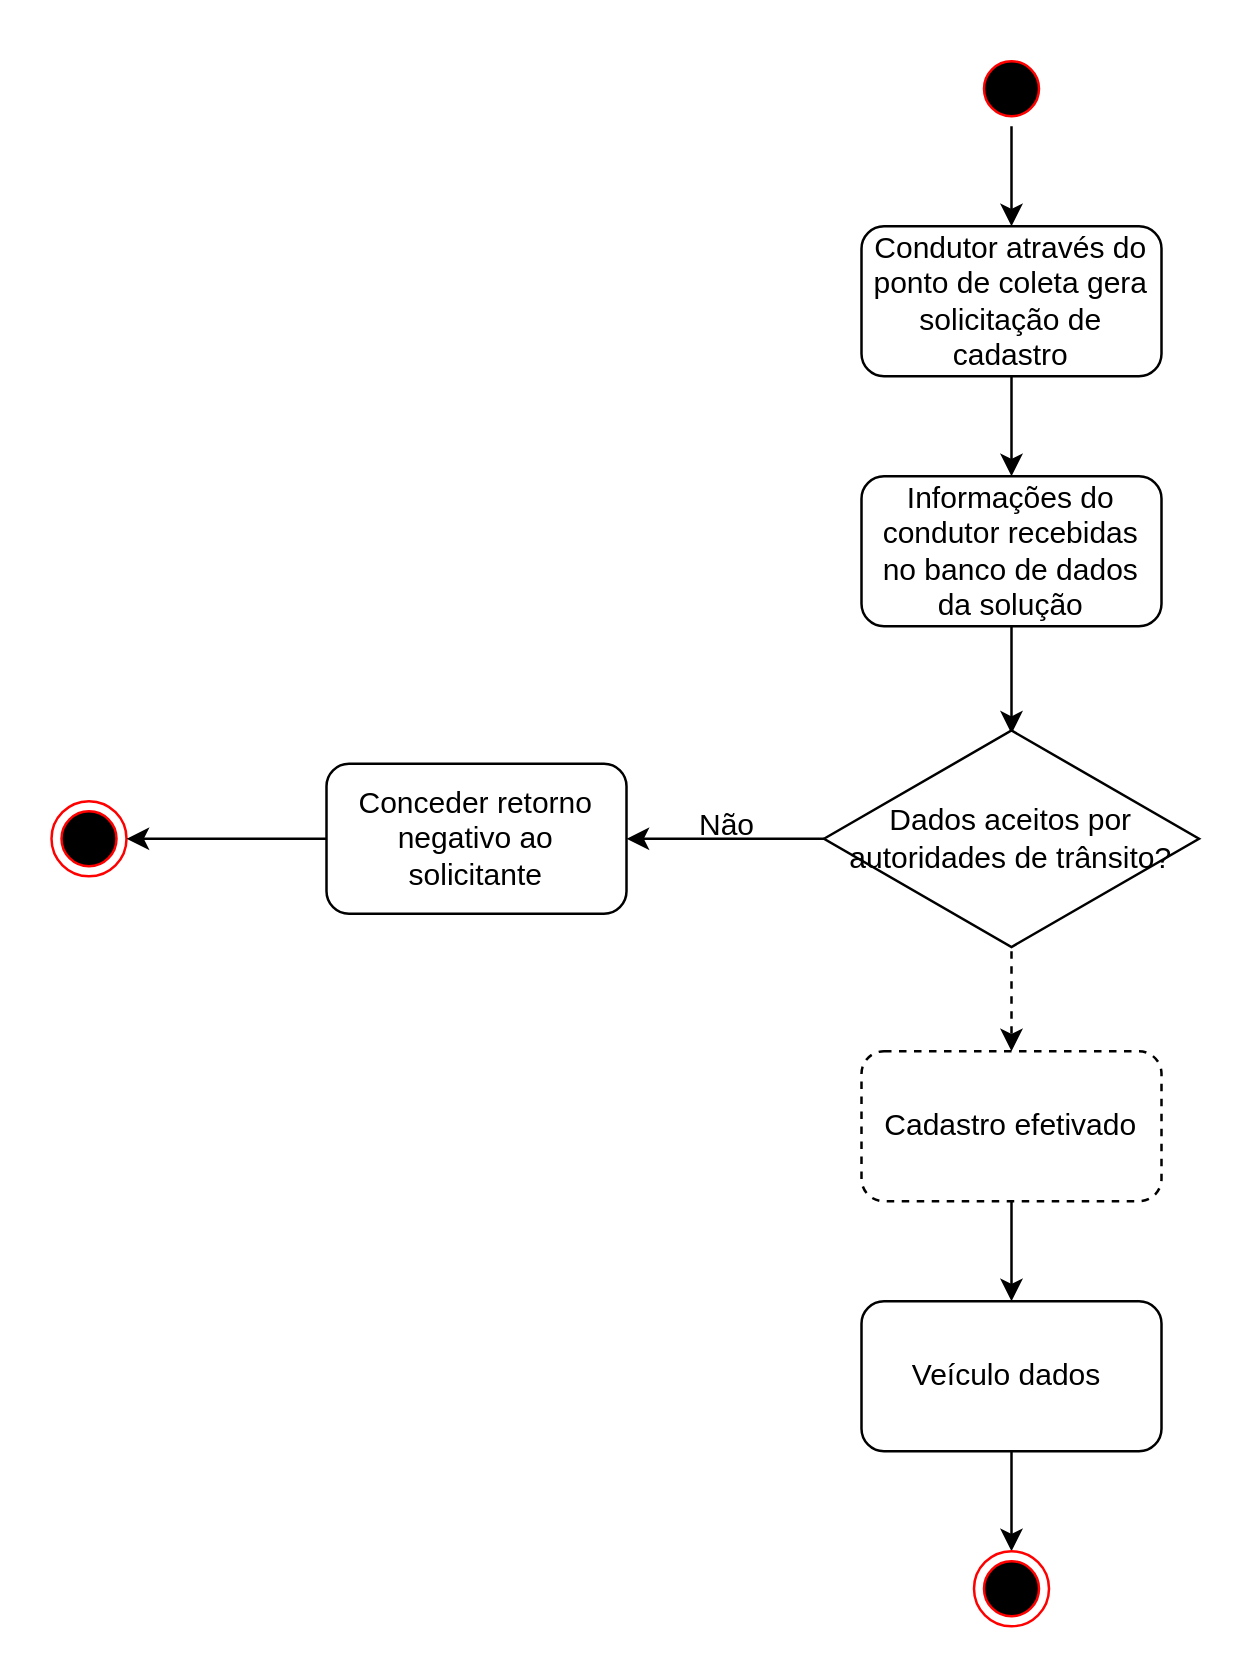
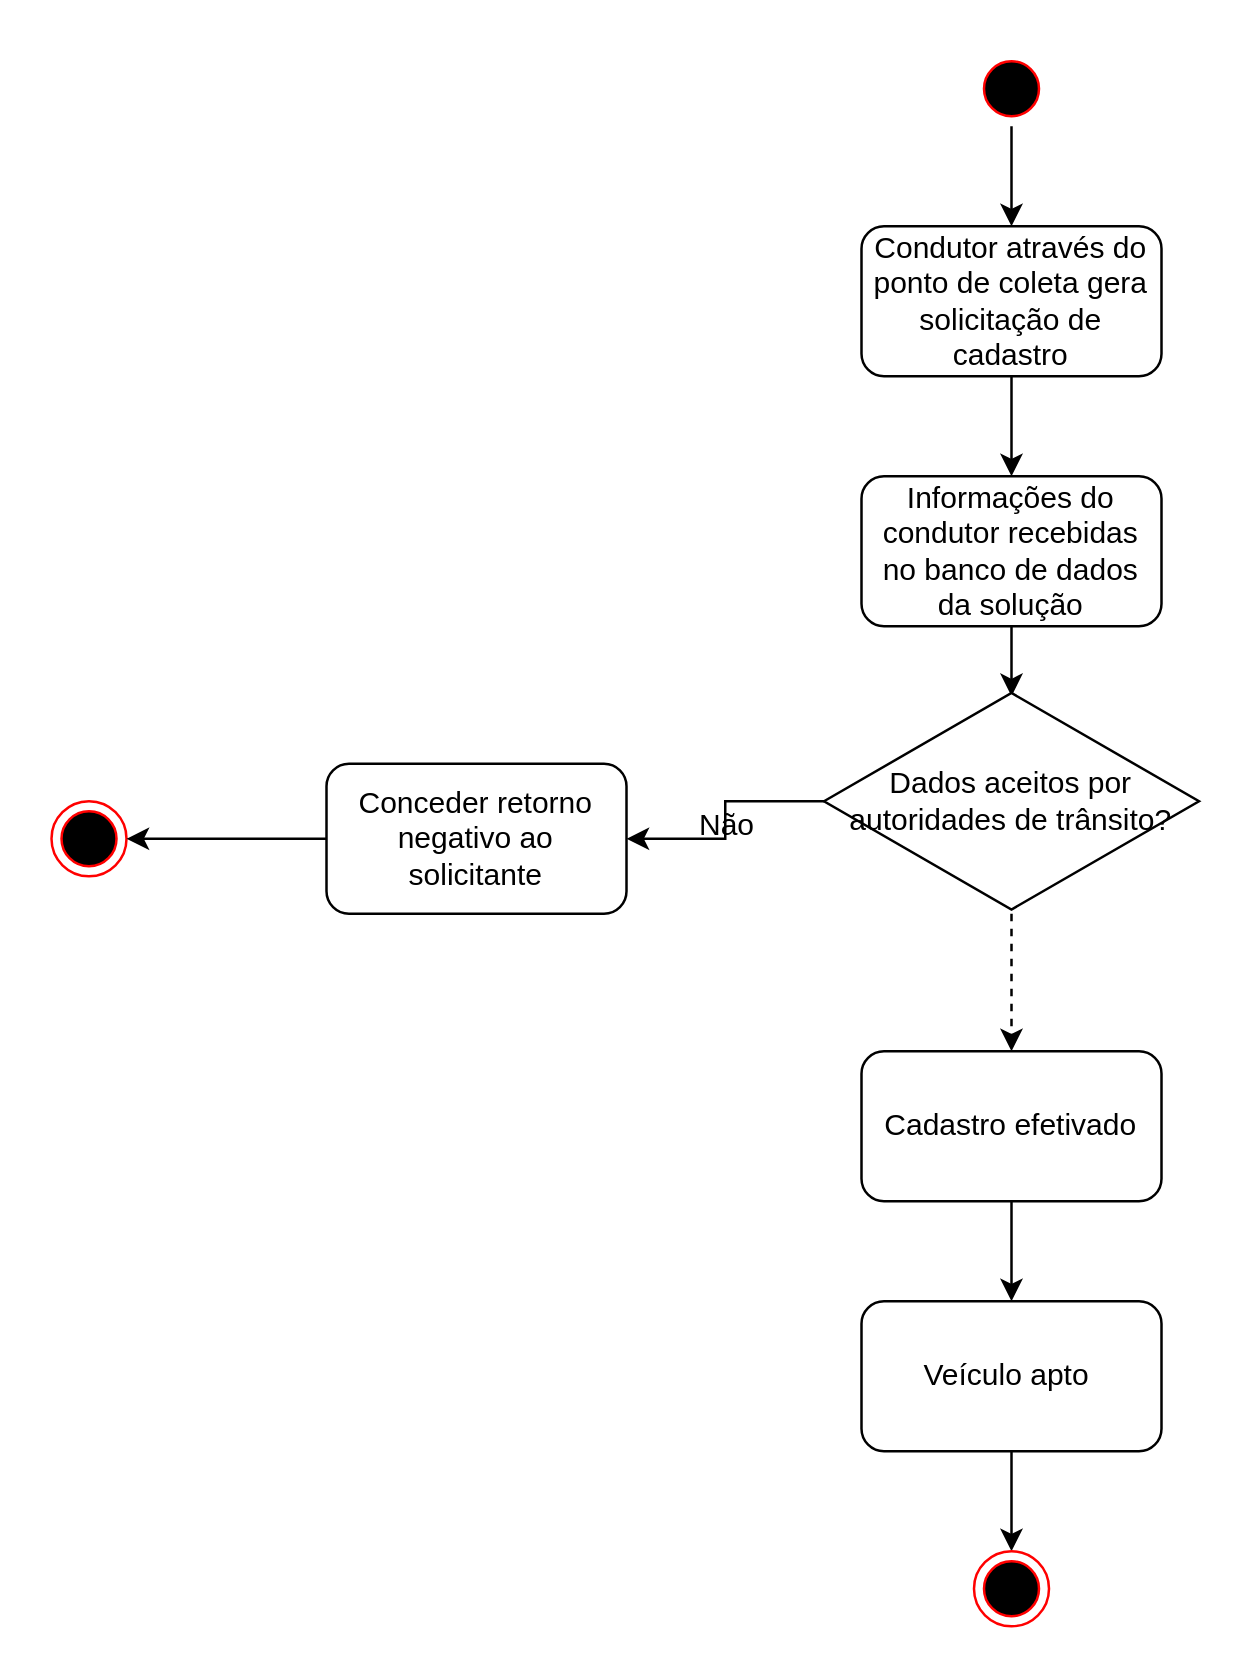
node "Dados aceitos por autoridades de trânsito?": moved (1011, 839) -> (1011, 801)
node "Cadastro efetivado": style dashed -> solid
node "Veículo dados": label "Veículo dados" -> "Veículo apto"
